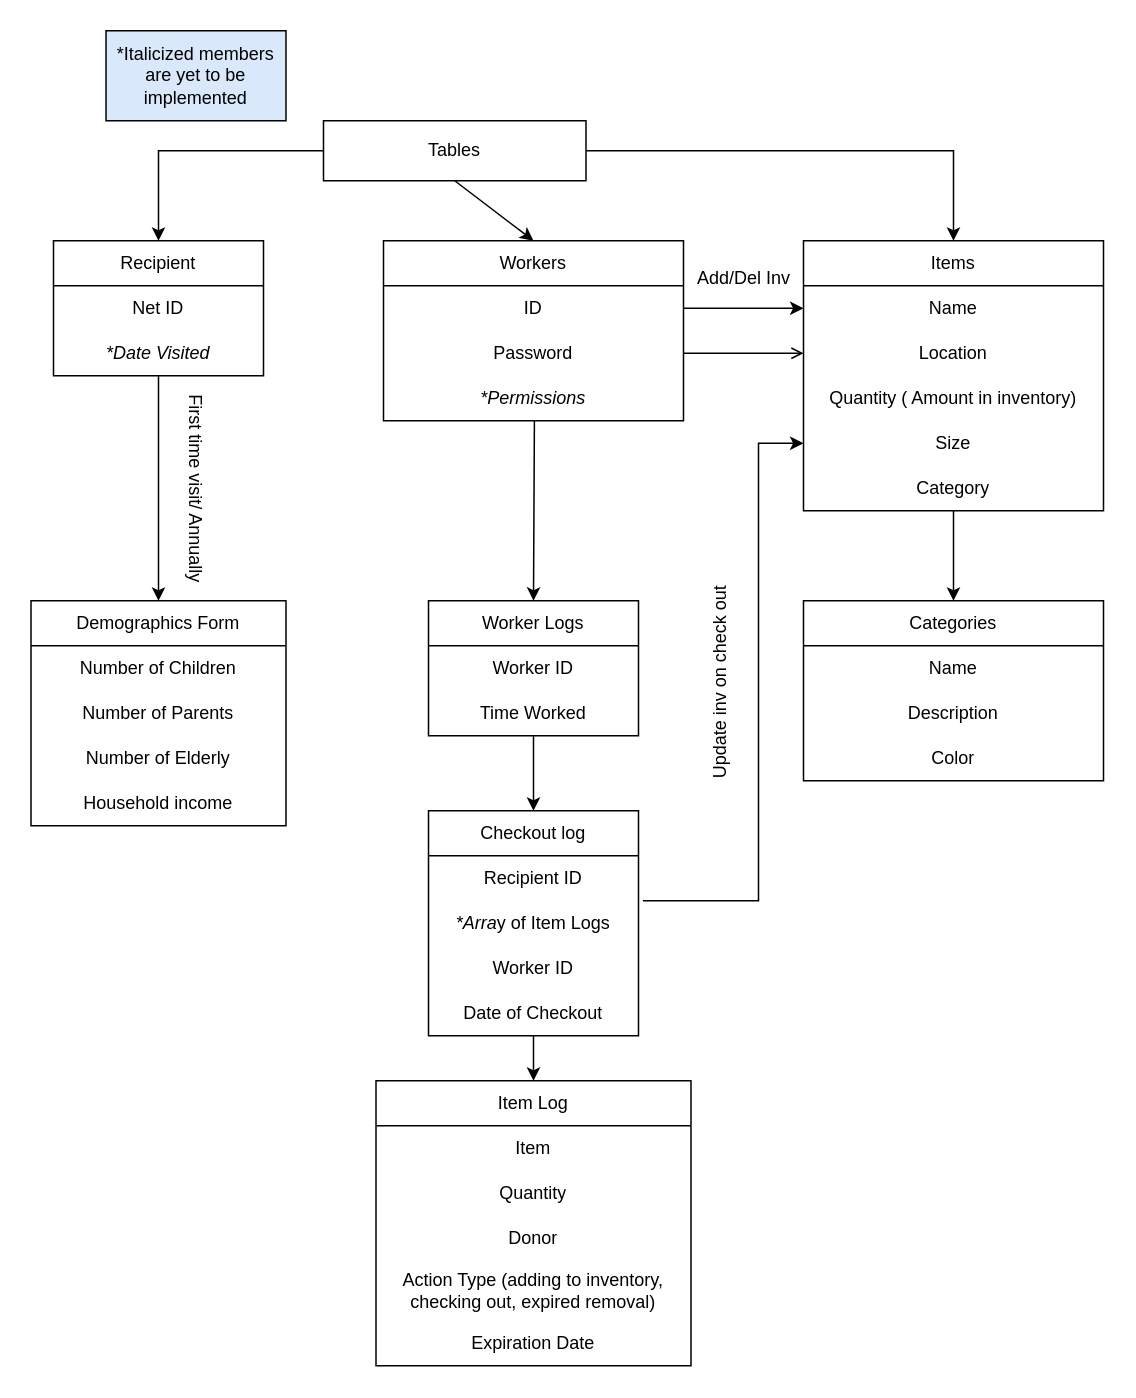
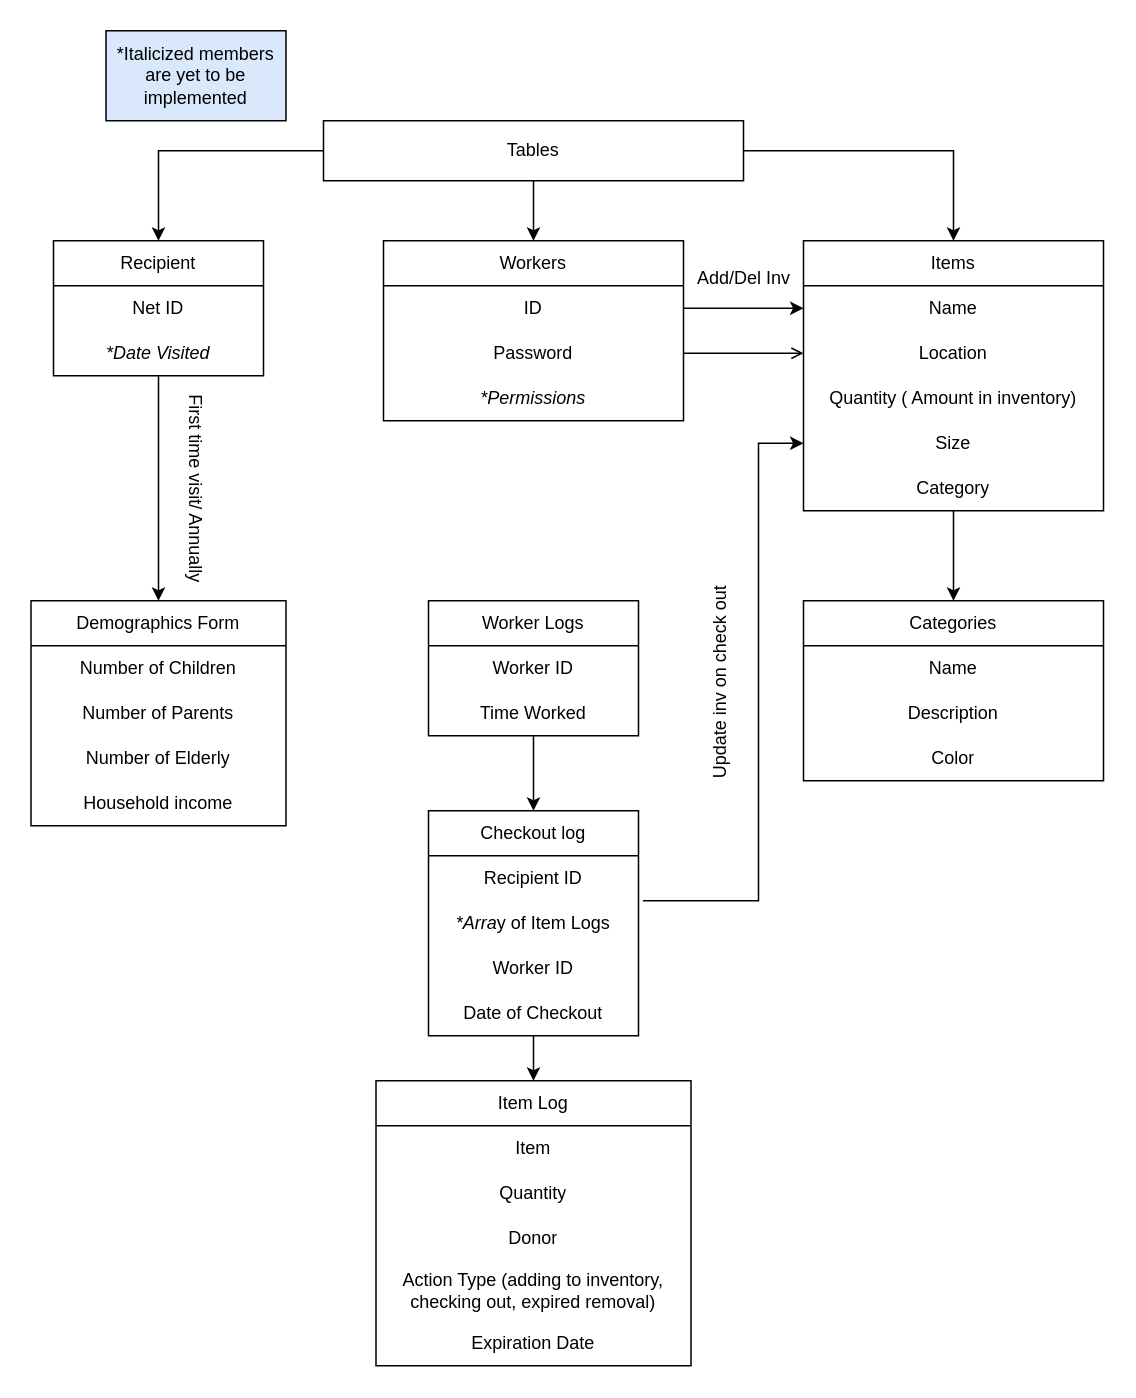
node "Tables": size 263x60 -> 420x60
edge "*Permissions" -> "Worker Logs": removed
